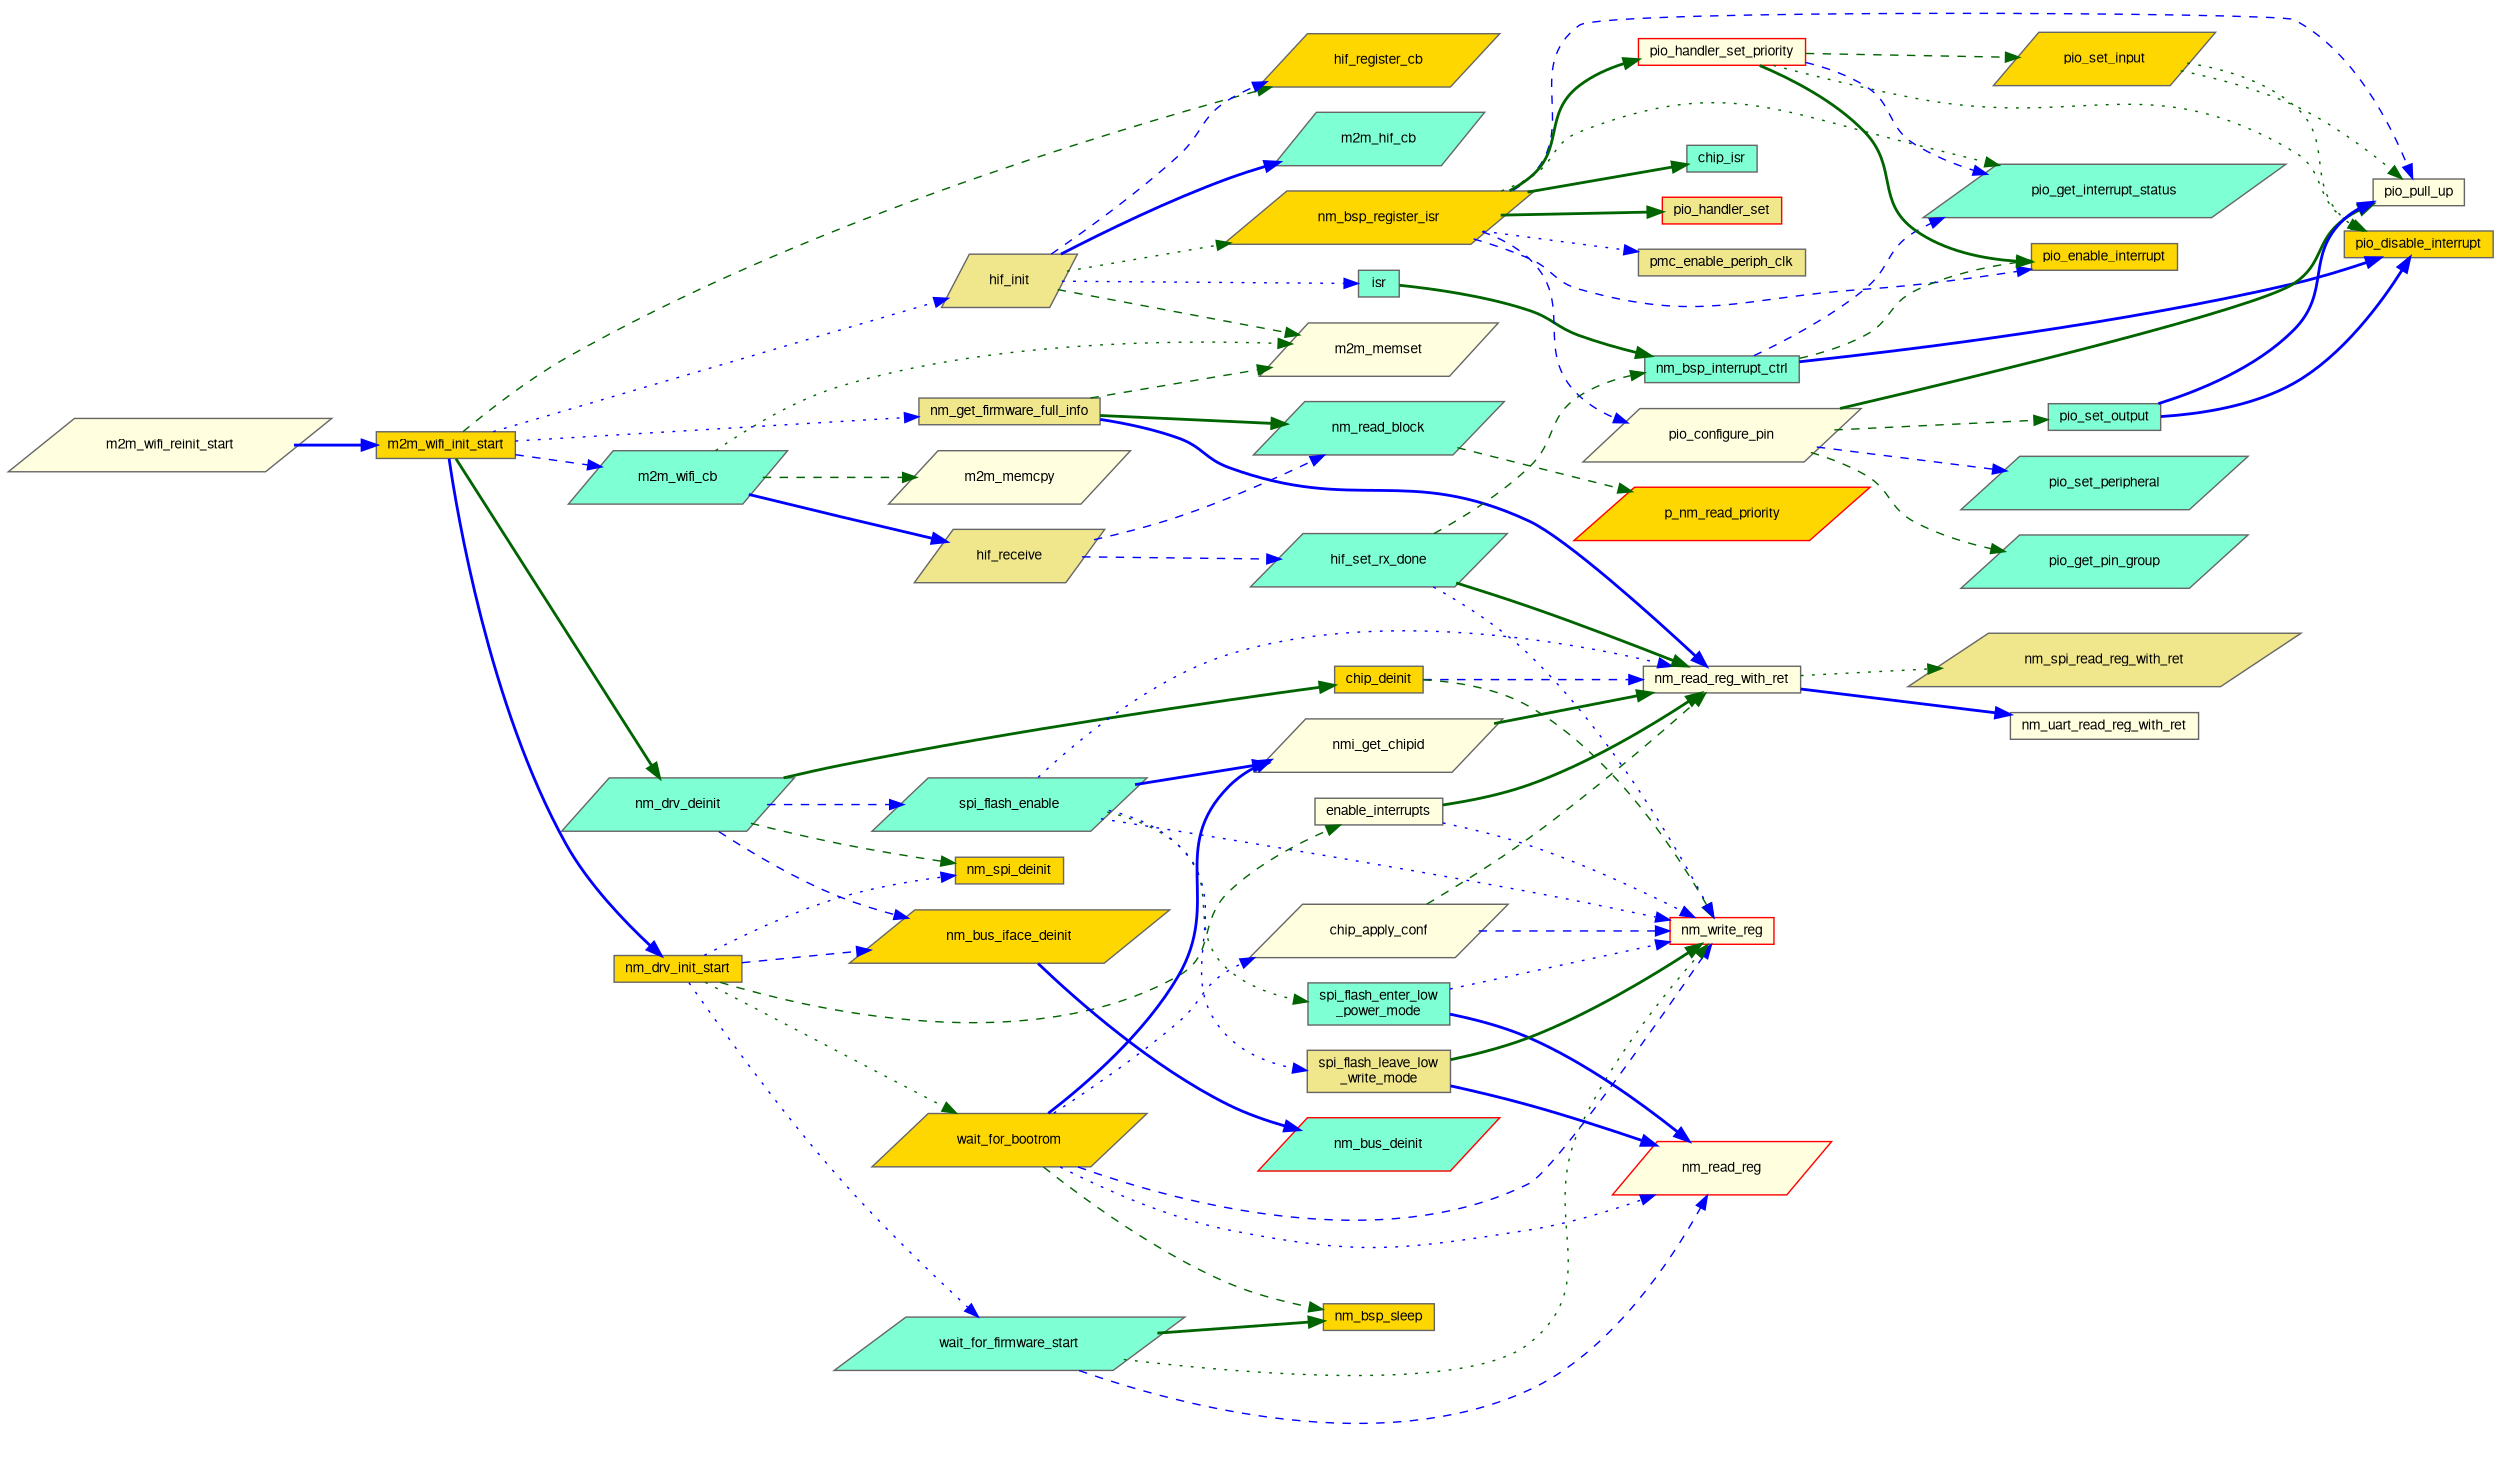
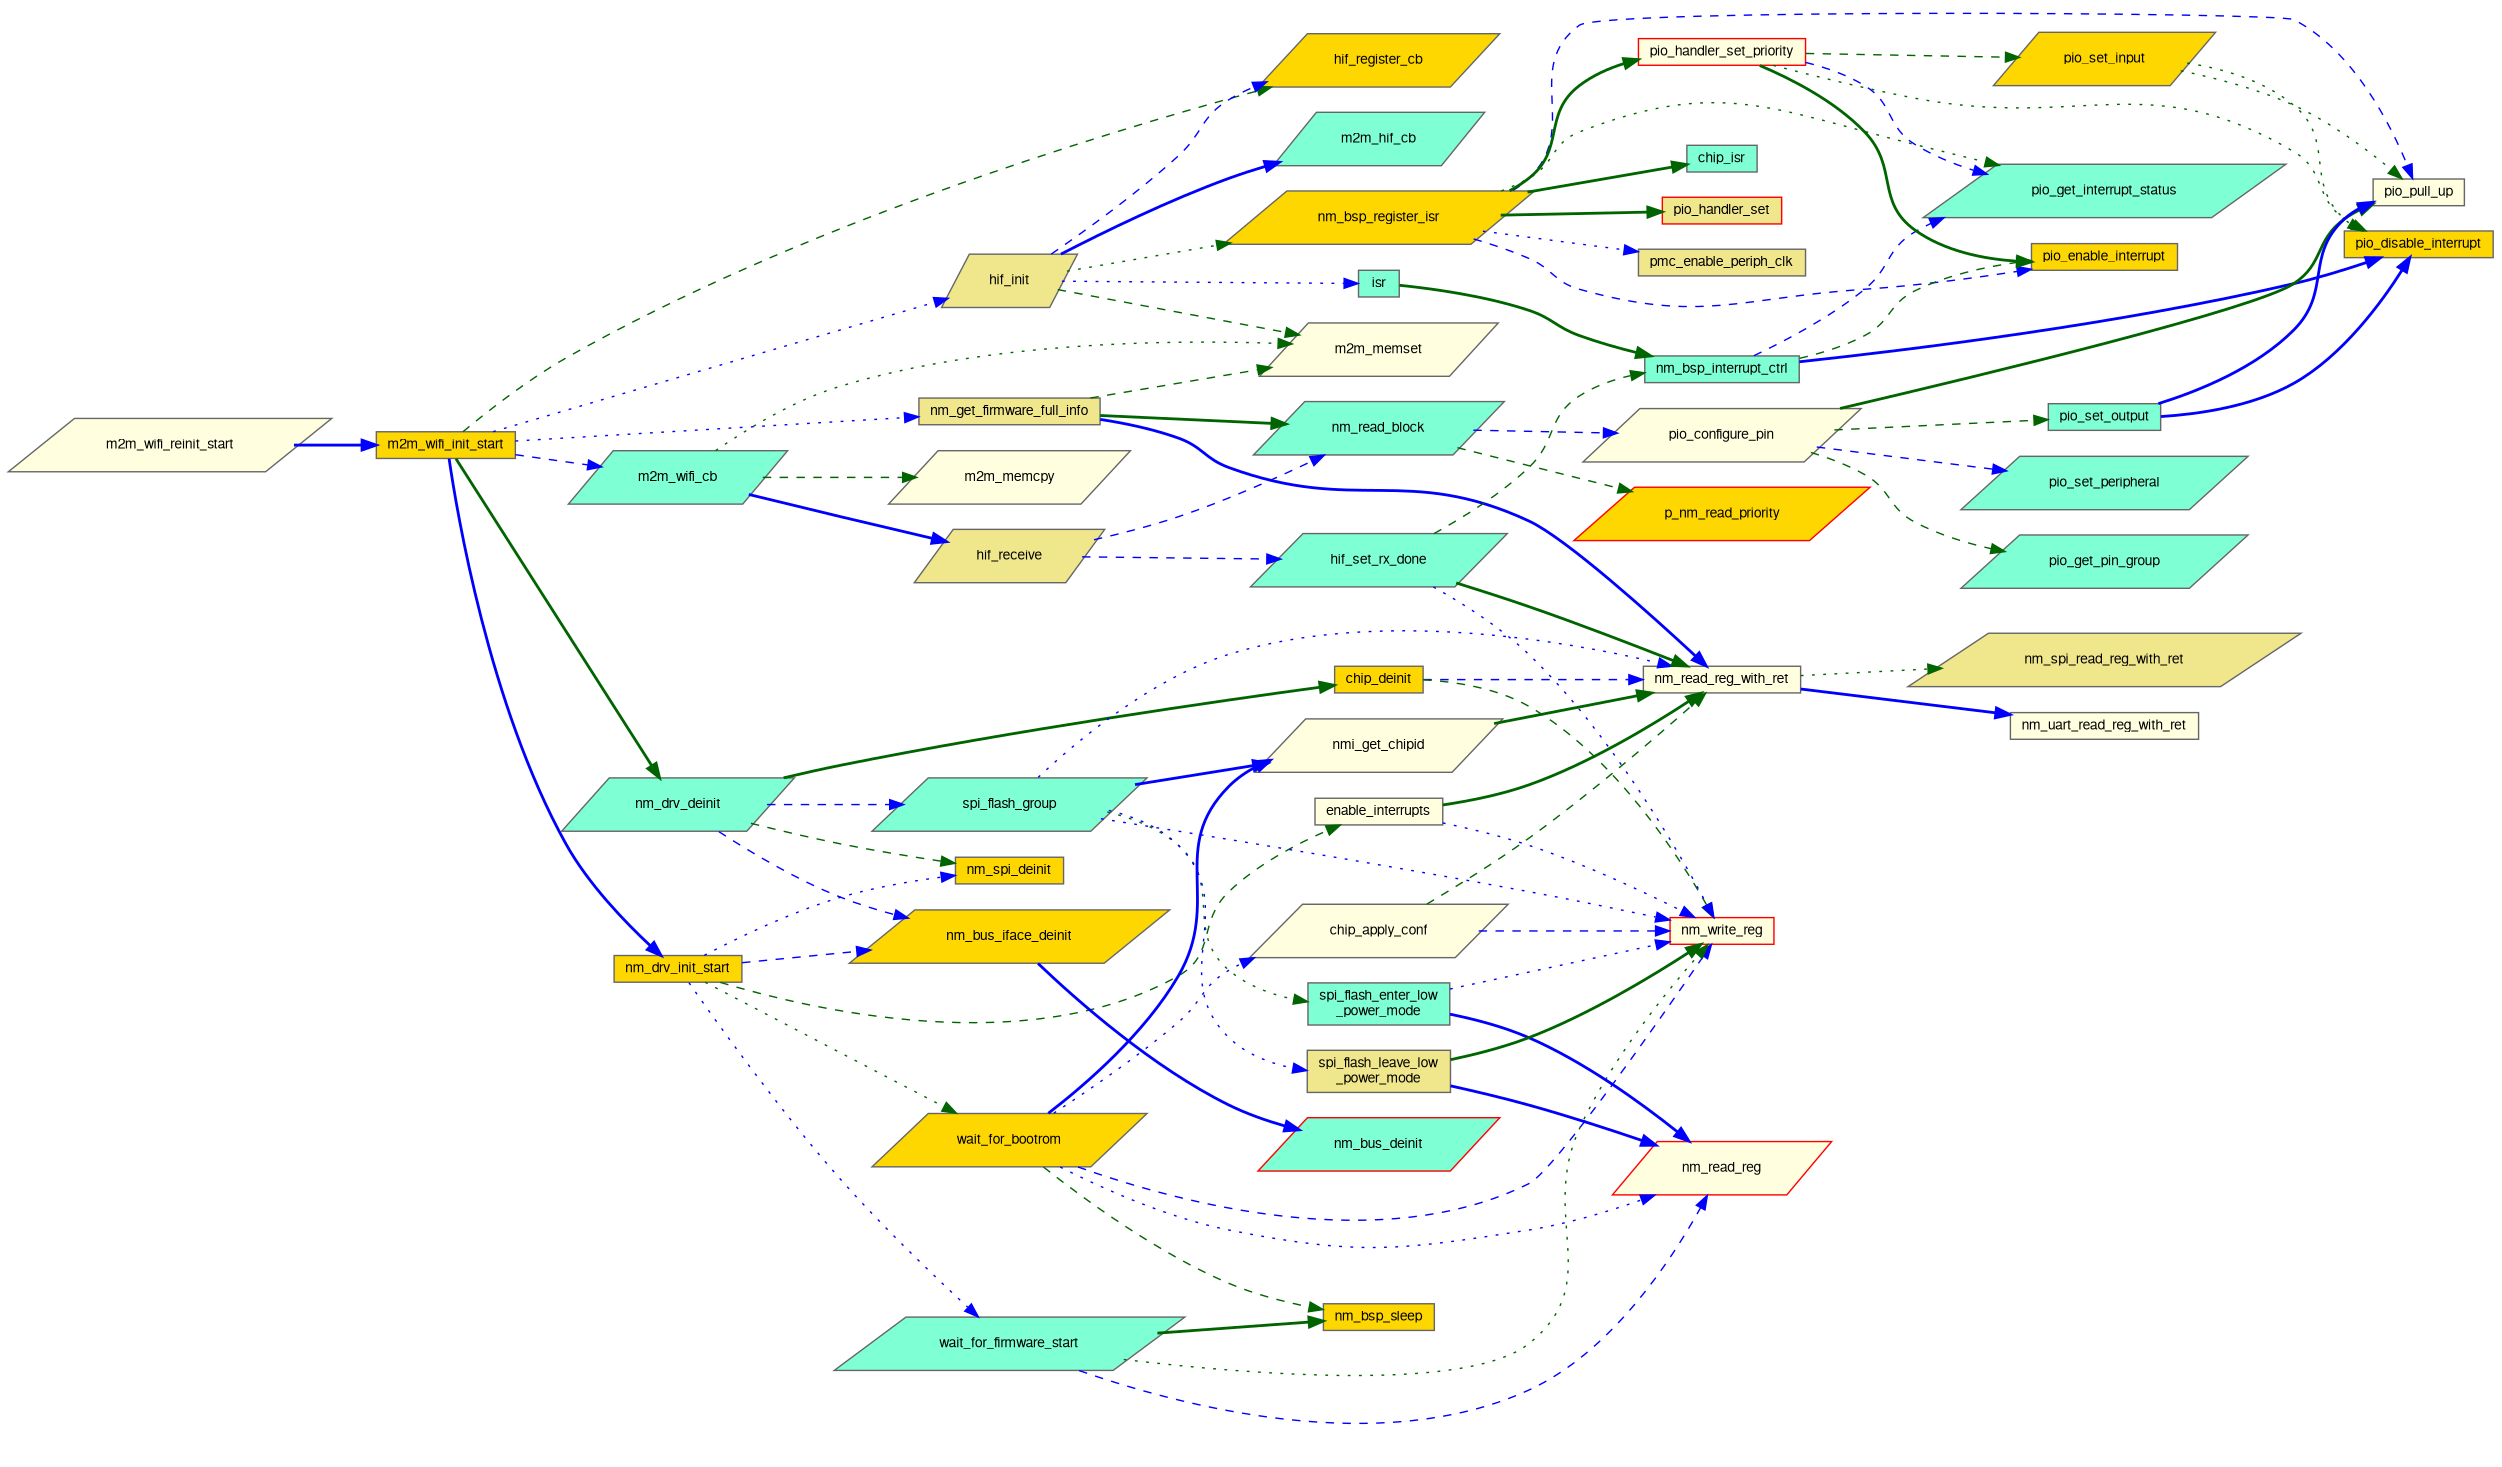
edge "nm_bsp_register_isr" -> "pio_configure_pin": now "nm_read_block" -> "pio_configure_pin"
node "spi_flash_enable": label "spi_flash_enable" -> "spi_flash_group"
node "spi_flash_leave_low _write_mode": label "spi_flash_leave_low _write_mode" -> "spi_flash_leave_low _power_mode"
